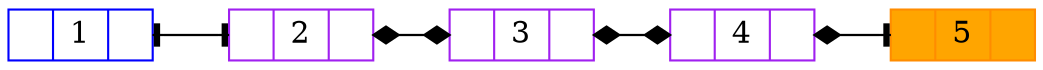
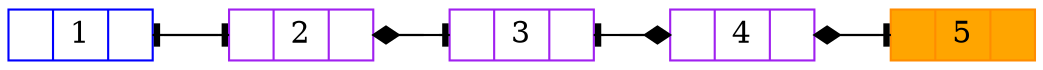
edge "2" -> "3": arrowhead diamond -> tee
edge "4" -> "3": arrowhead diamond -> tee
